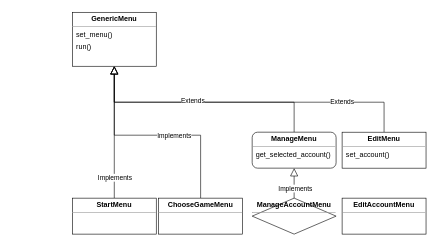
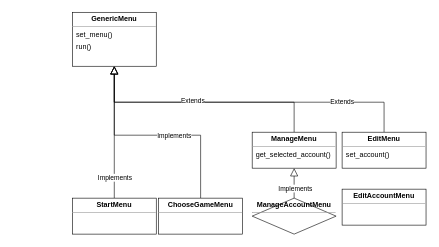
node "ManageMenu get_selected_account()": shape rounded rectangle -> rectangle
node "EditAccountMenu": moved (384, 216) -> (384, 207)
